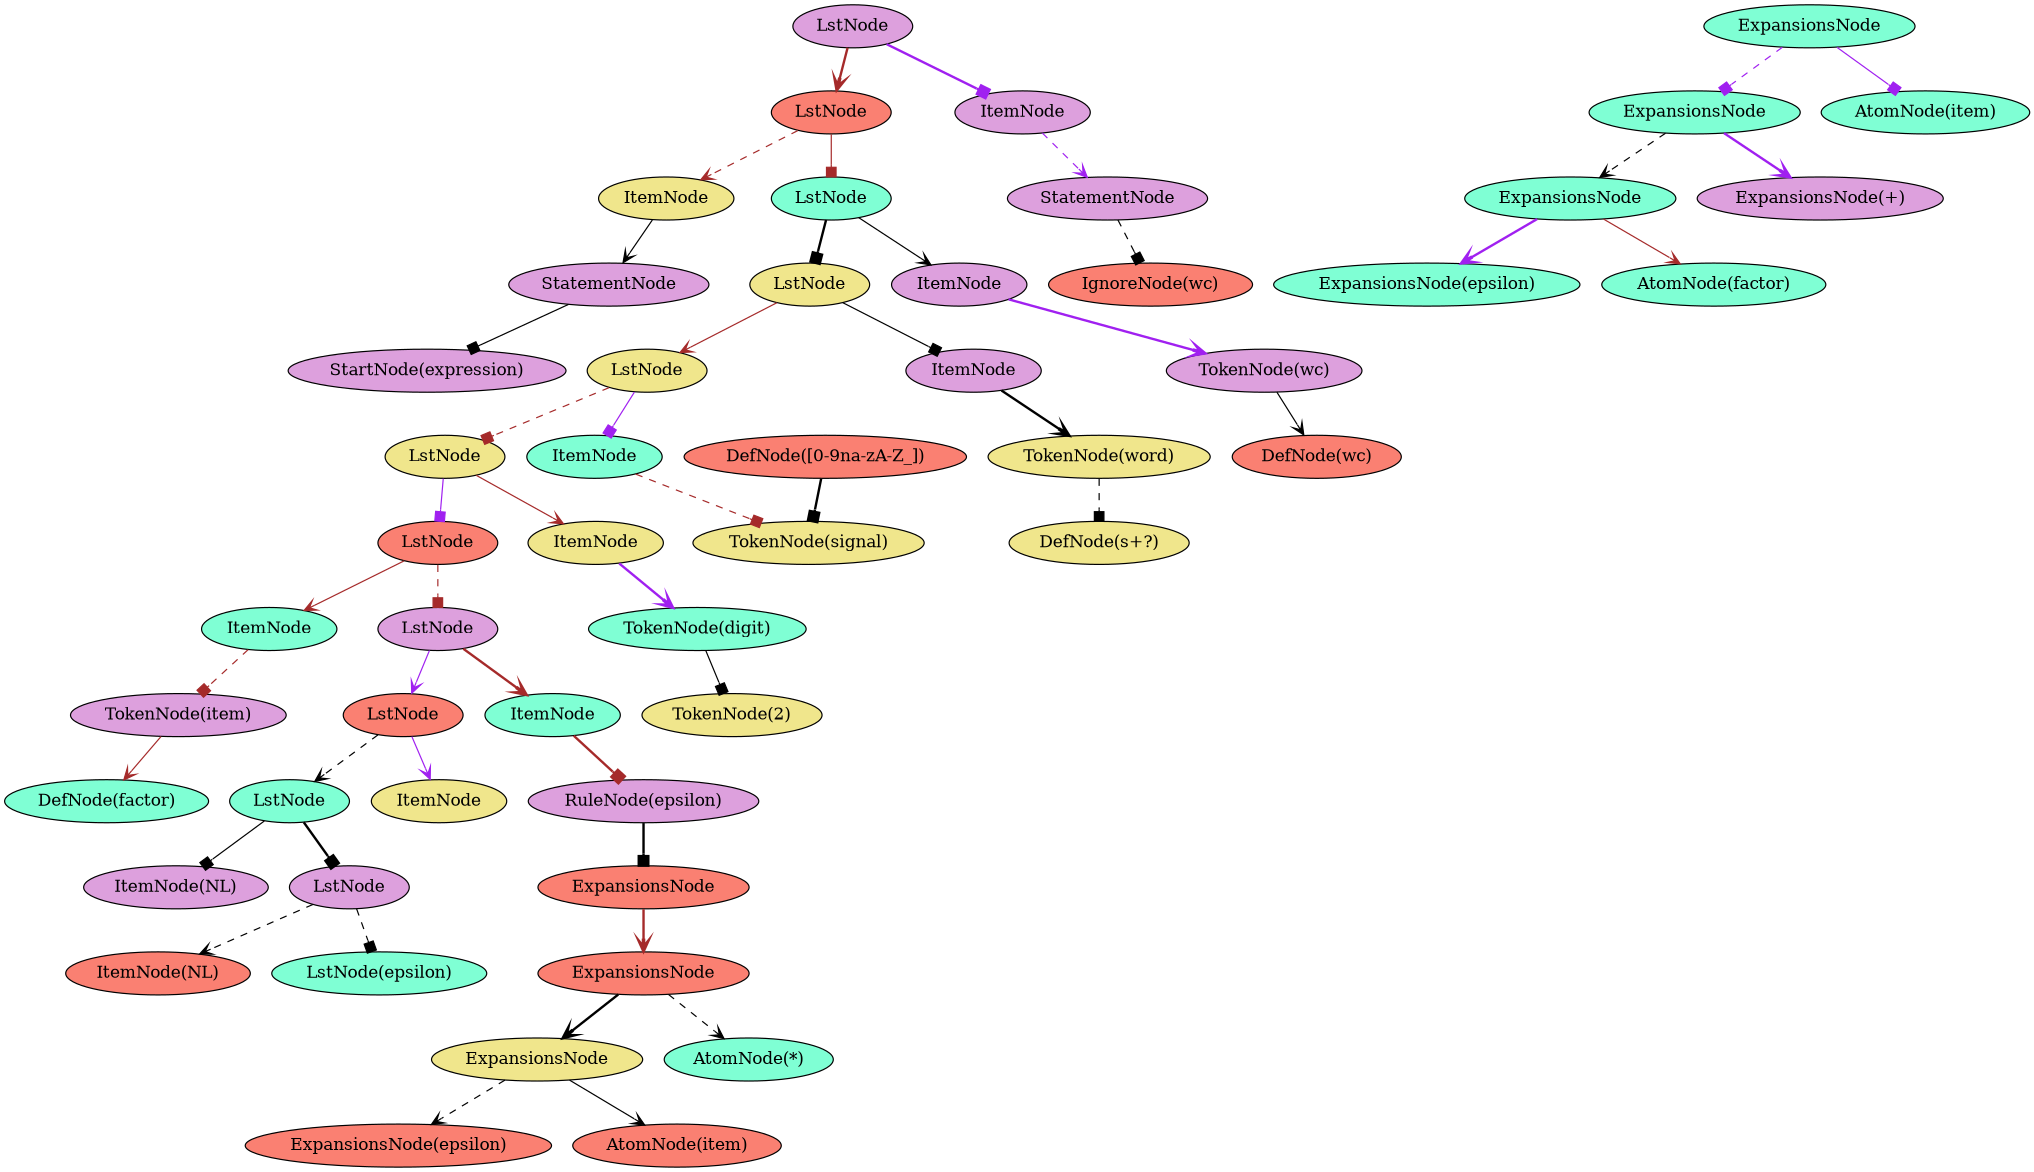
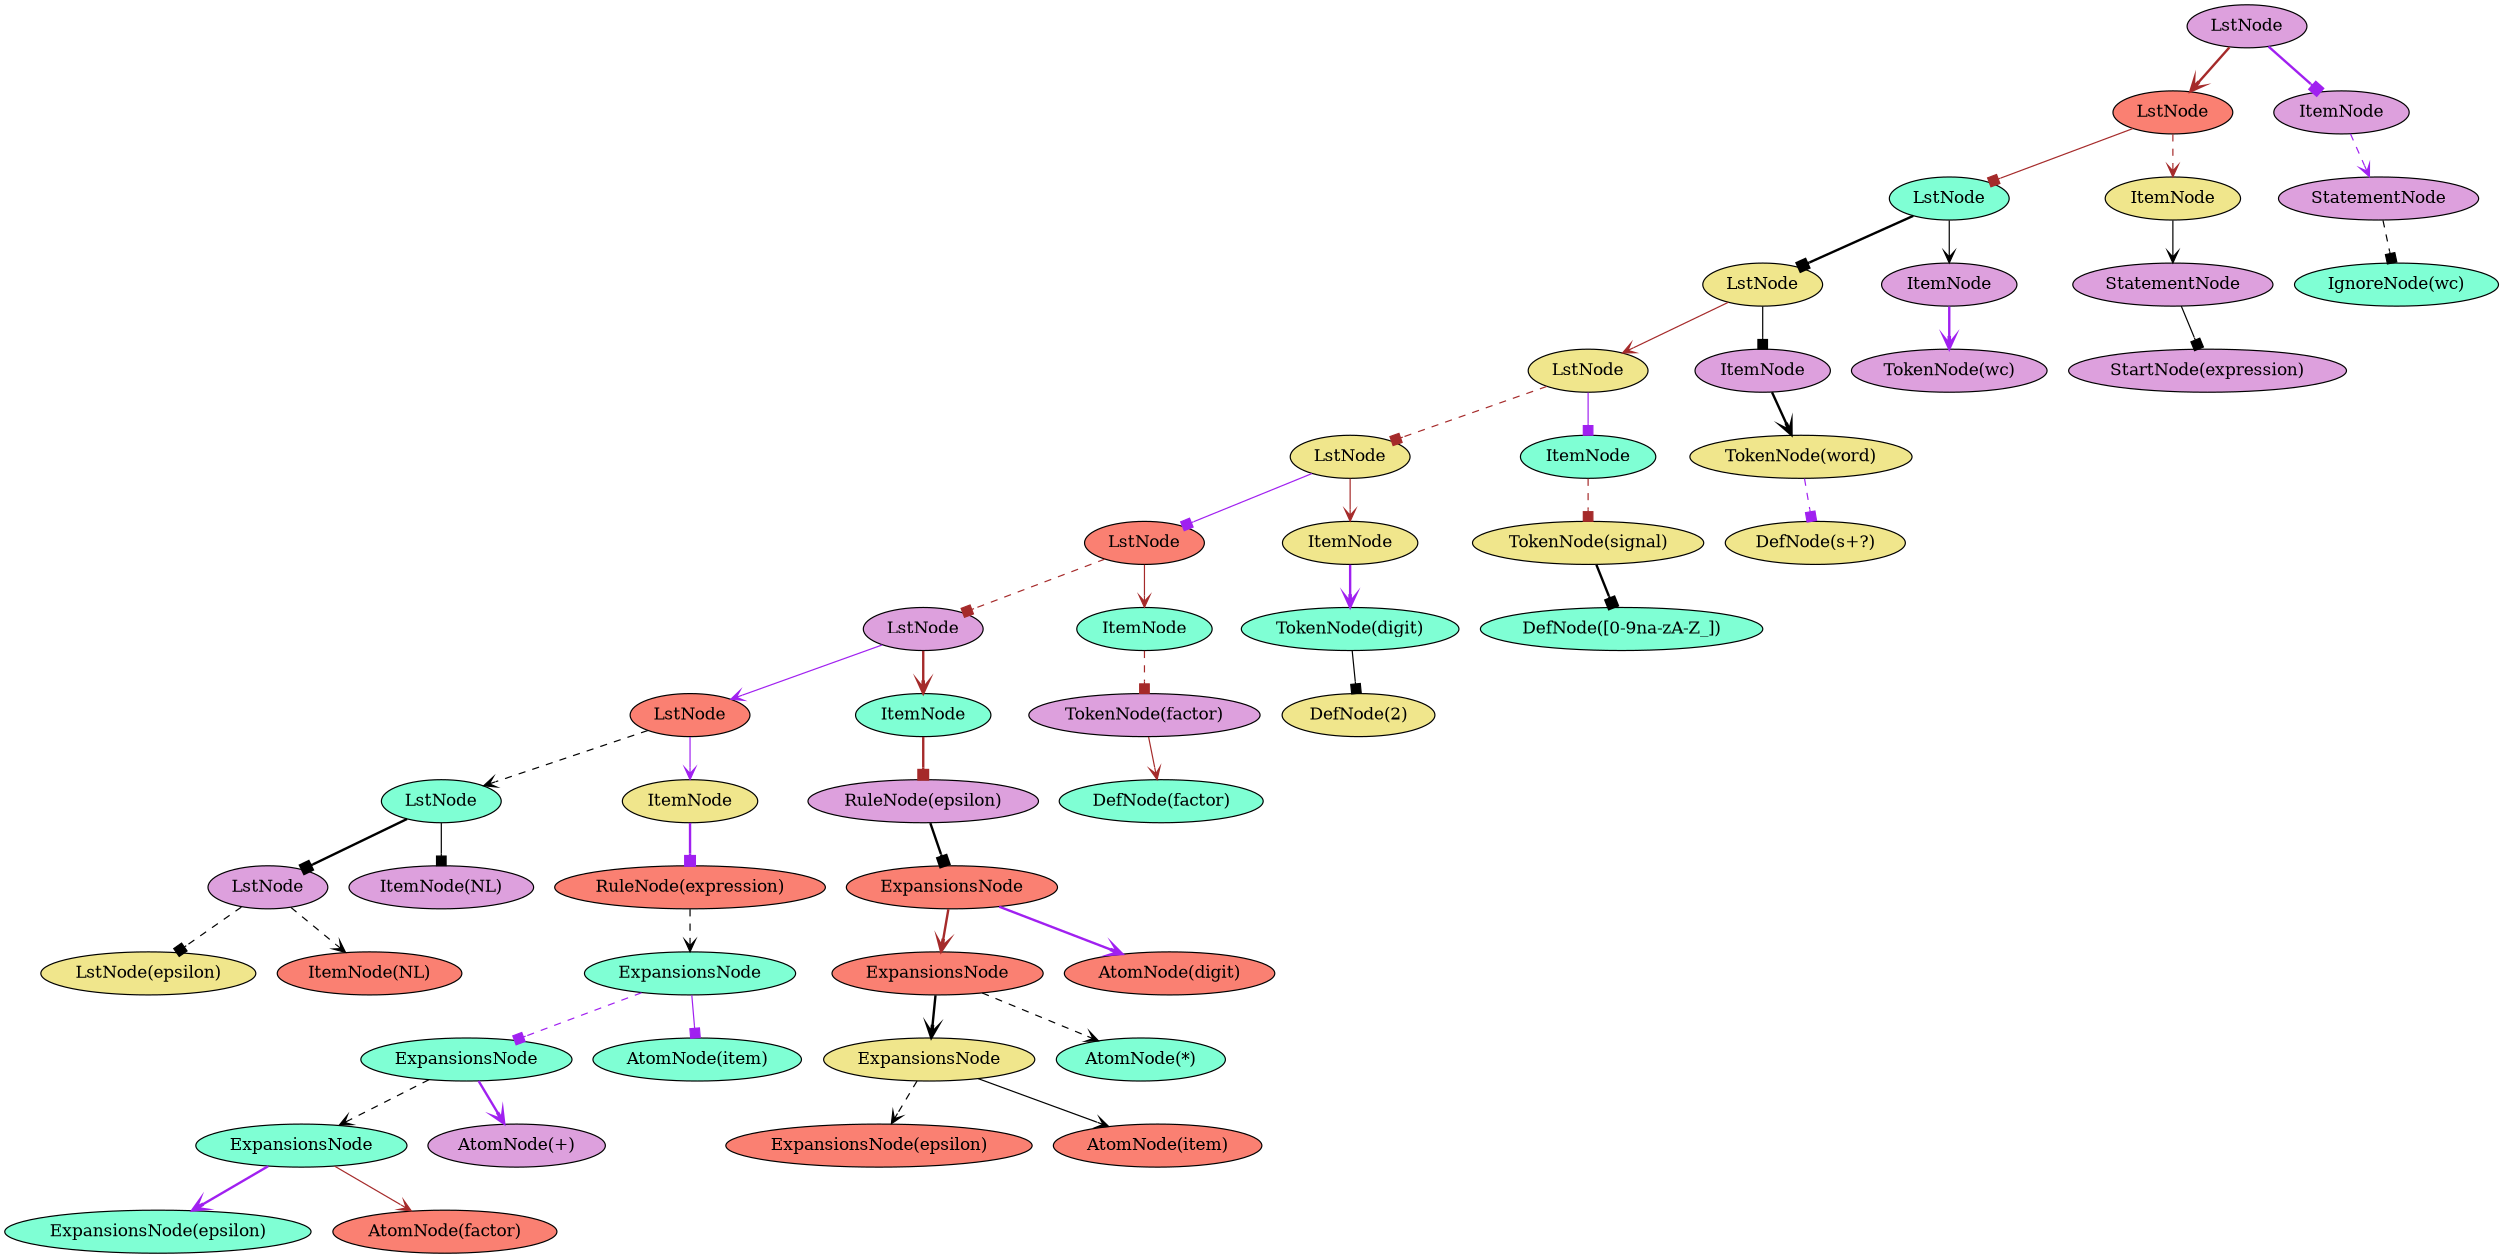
node "ExpansionsNode(+)": label "ExpansionsNode(+)" -> "AtomNode(+)"
node "IgnoreNode(wc)": fillcolor salmon -> aquamarine
node "AtomNode(factor)": fillcolor aquamarine -> salmon
node "DefNode([0-9na-zA-Z_])": fillcolor salmon -> aquamarine
node "DefNode(wc)": removed
edge "DefNode([0-9na-zA-Z_])" -> "TokenNode(signal)": reversed
edge "TokenNode(word)" -> "DefNode(s+?)": color black -> purple
node "TokenNode(item)": label "TokenNode(item)" -> "TokenNode(factor)"
node "TokenNode(2)": label "TokenNode(2)" -> "DefNode(2)"
node "RuleNode(expression)": added
node "LstNode(epsilon)": fillcolor aquamarine -> khaki
node "AtomNode(digit)": added
